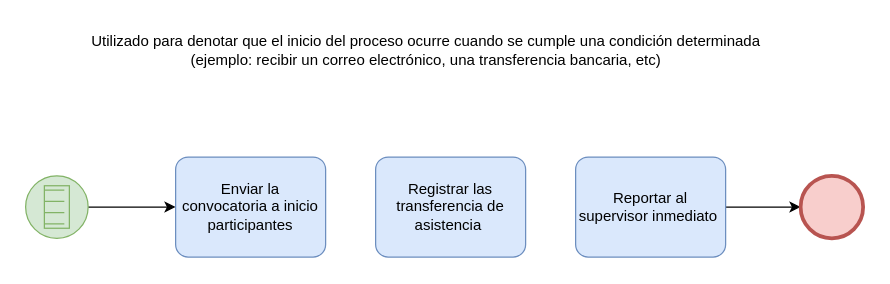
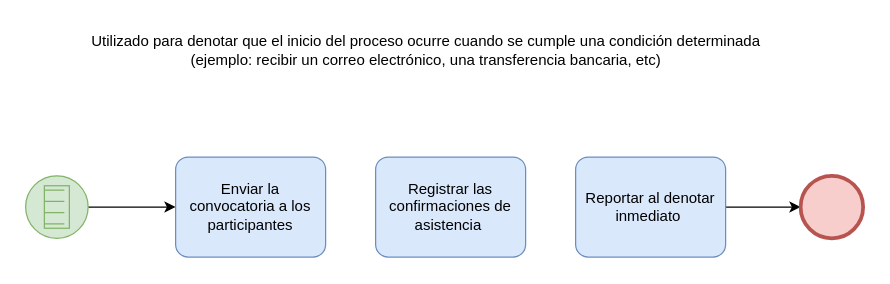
node "Enviar la convocatoria a inicio participantes": label "Enviar la convocatoria a inicio participantes" -> "Enviar la convocatoria a los participantes"
node "Registrar las transferencia de asistencia": label "Registrar las transferencia de asistencia" -> "Registrar las confirmaciones de asistencia"
node "Reportar al supervisor inmediato": label "Reportar al supervisor inmediato" -> "Reportar al denotar inmediato"
